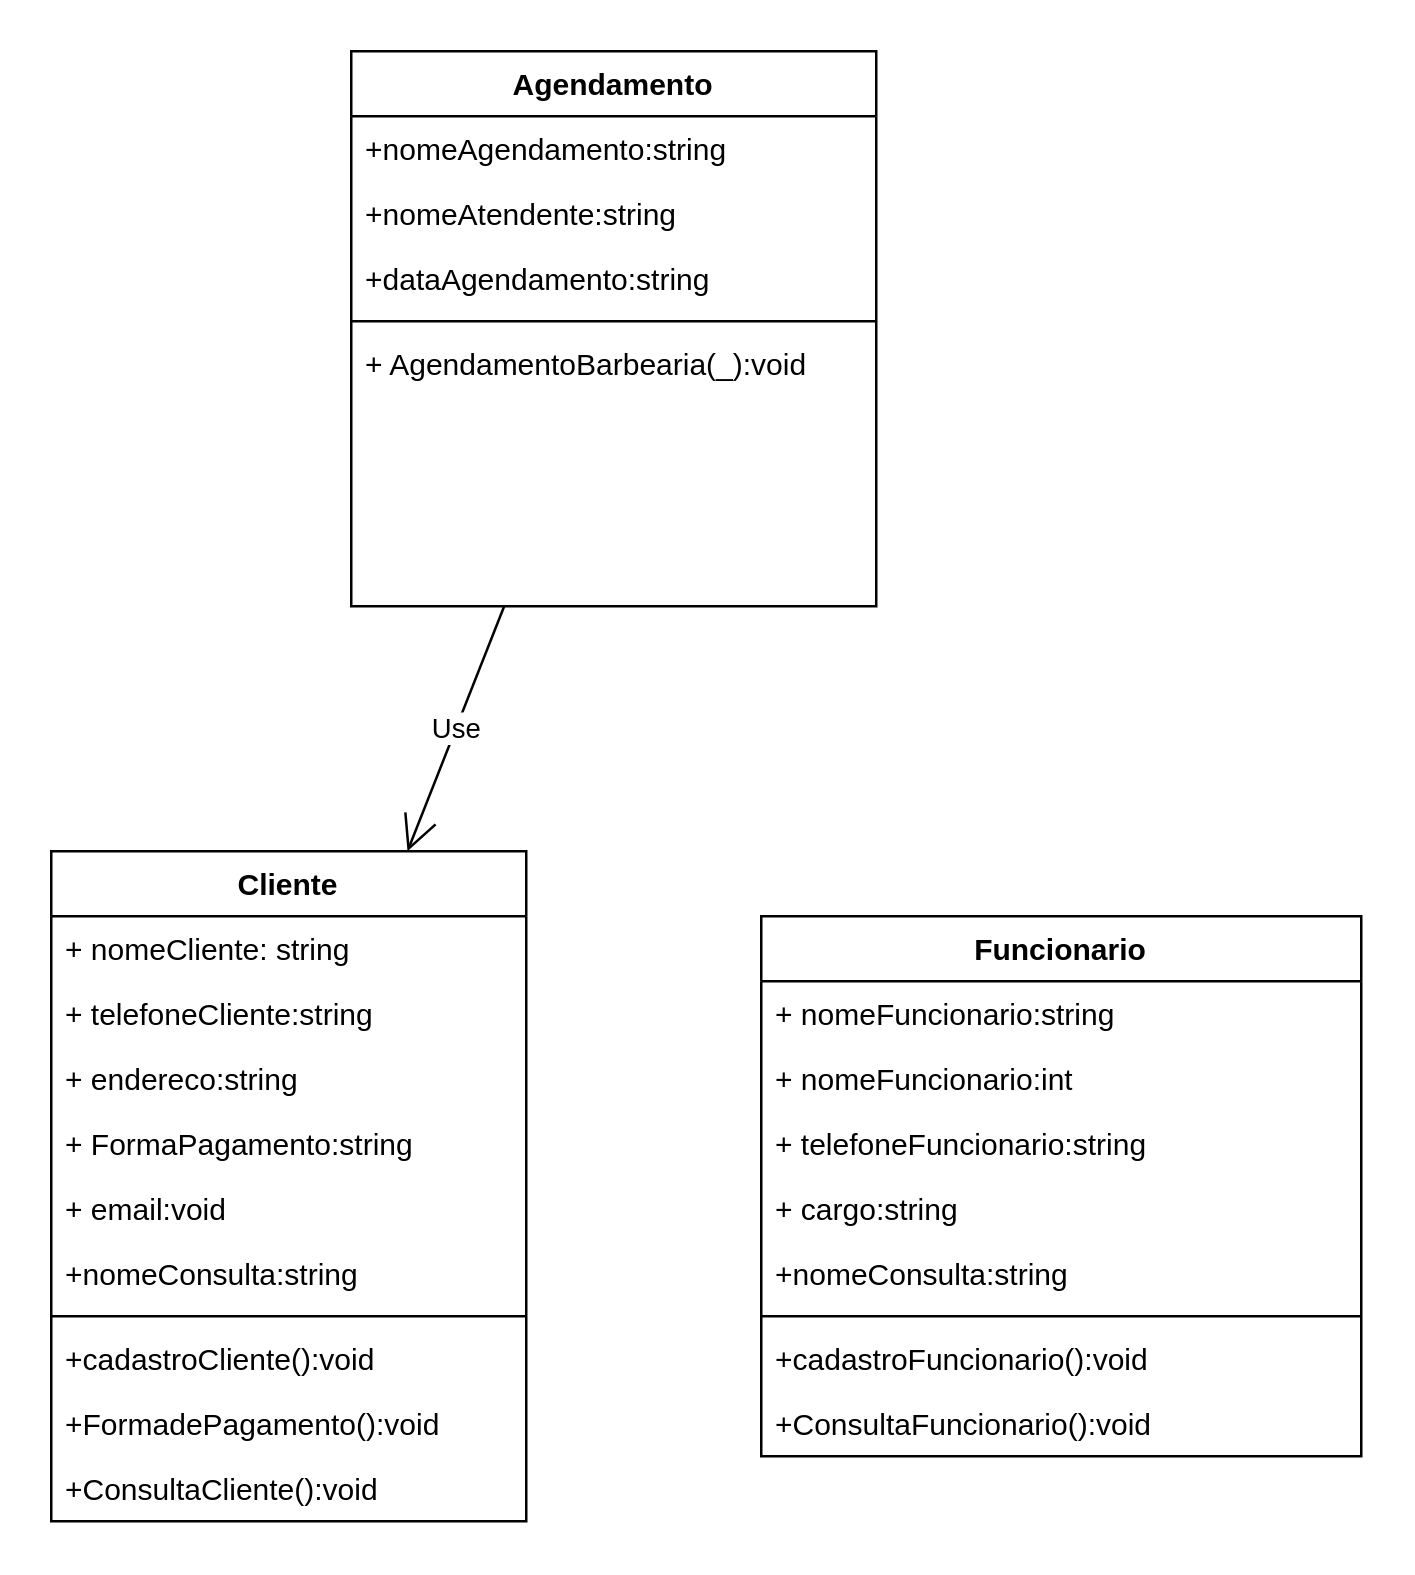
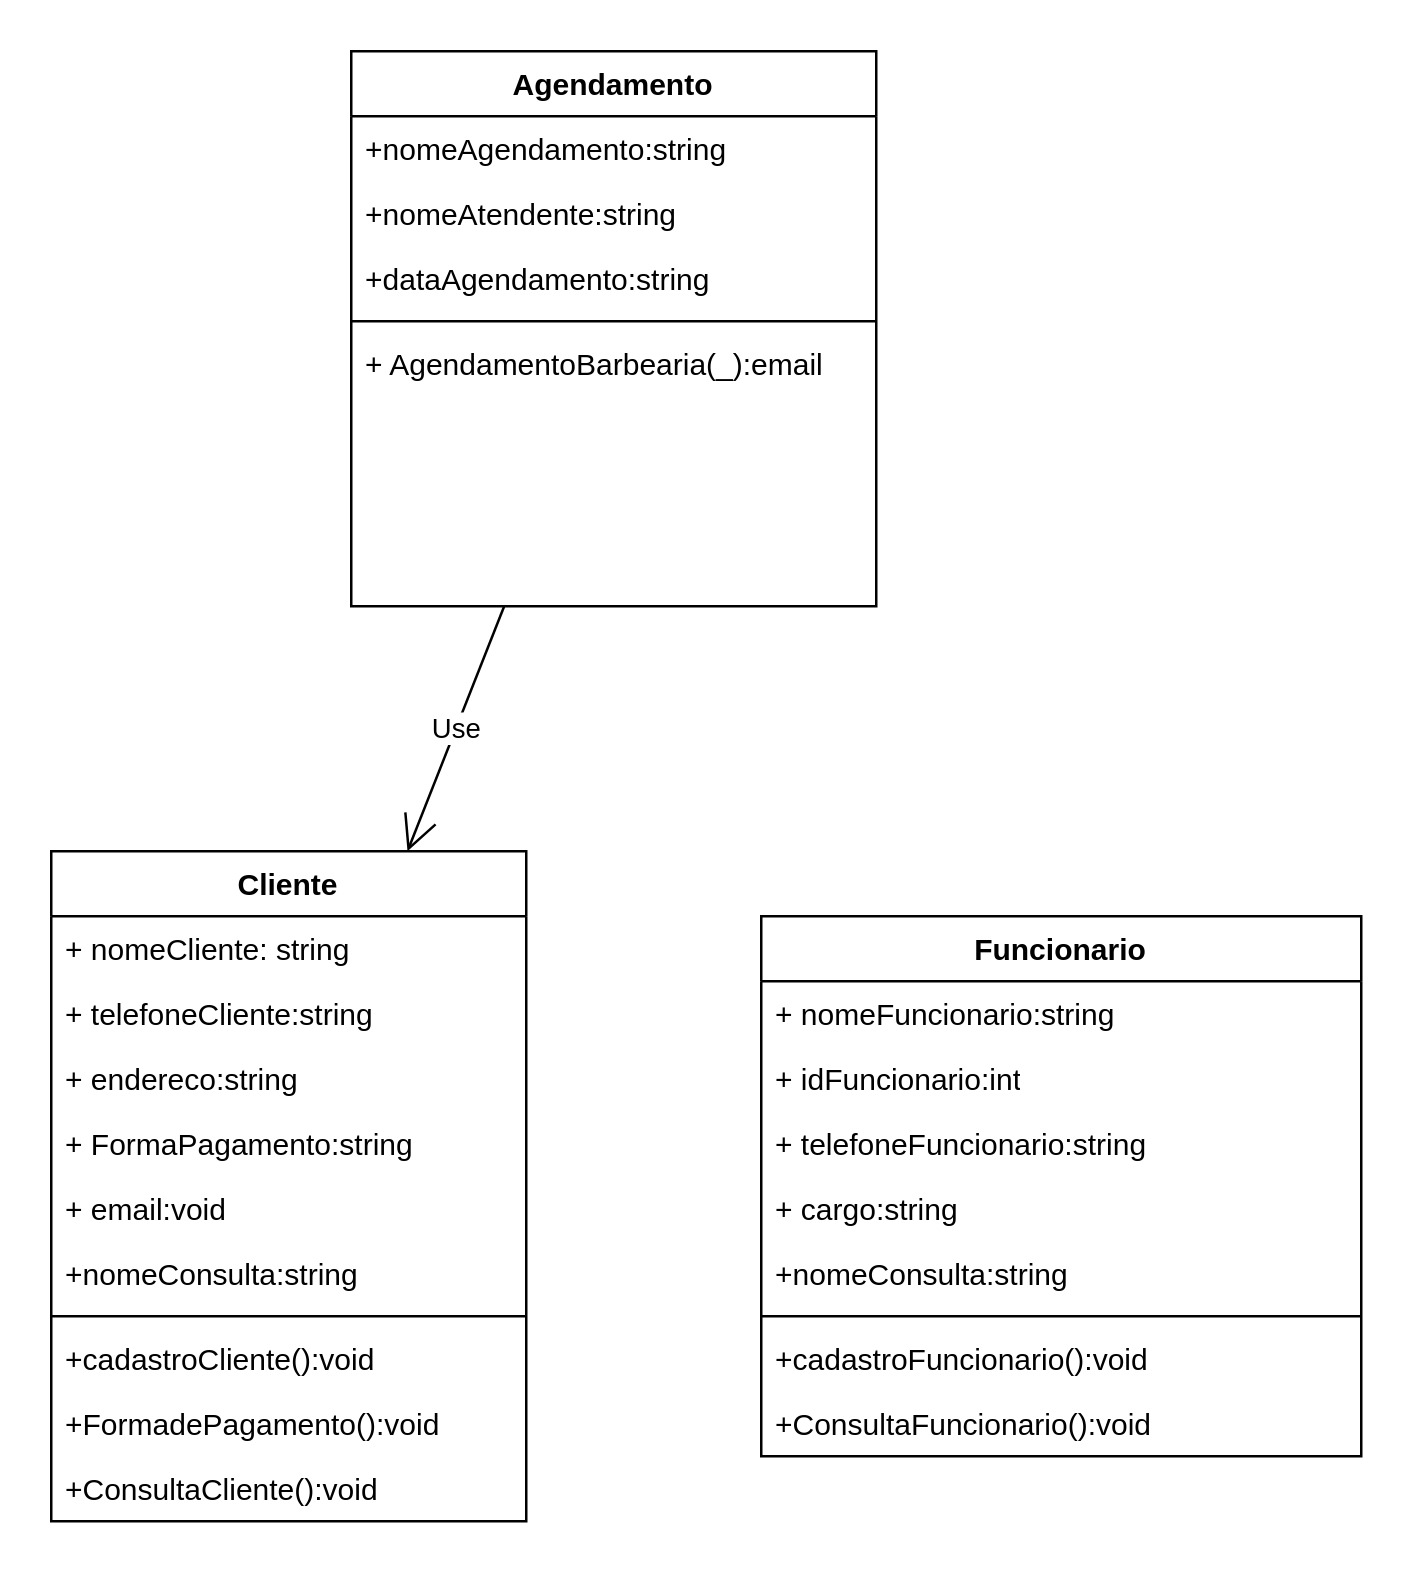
node "+ AgendamentoBarbearia(_):void": label "+ AgendamentoBarbearia(_):void" -> "+ AgendamentoBarbearia(_):email"
node "+ nomeFuncionario:int": label "+ nomeFuncionario:int" -> "+ idFuncionario:int"
